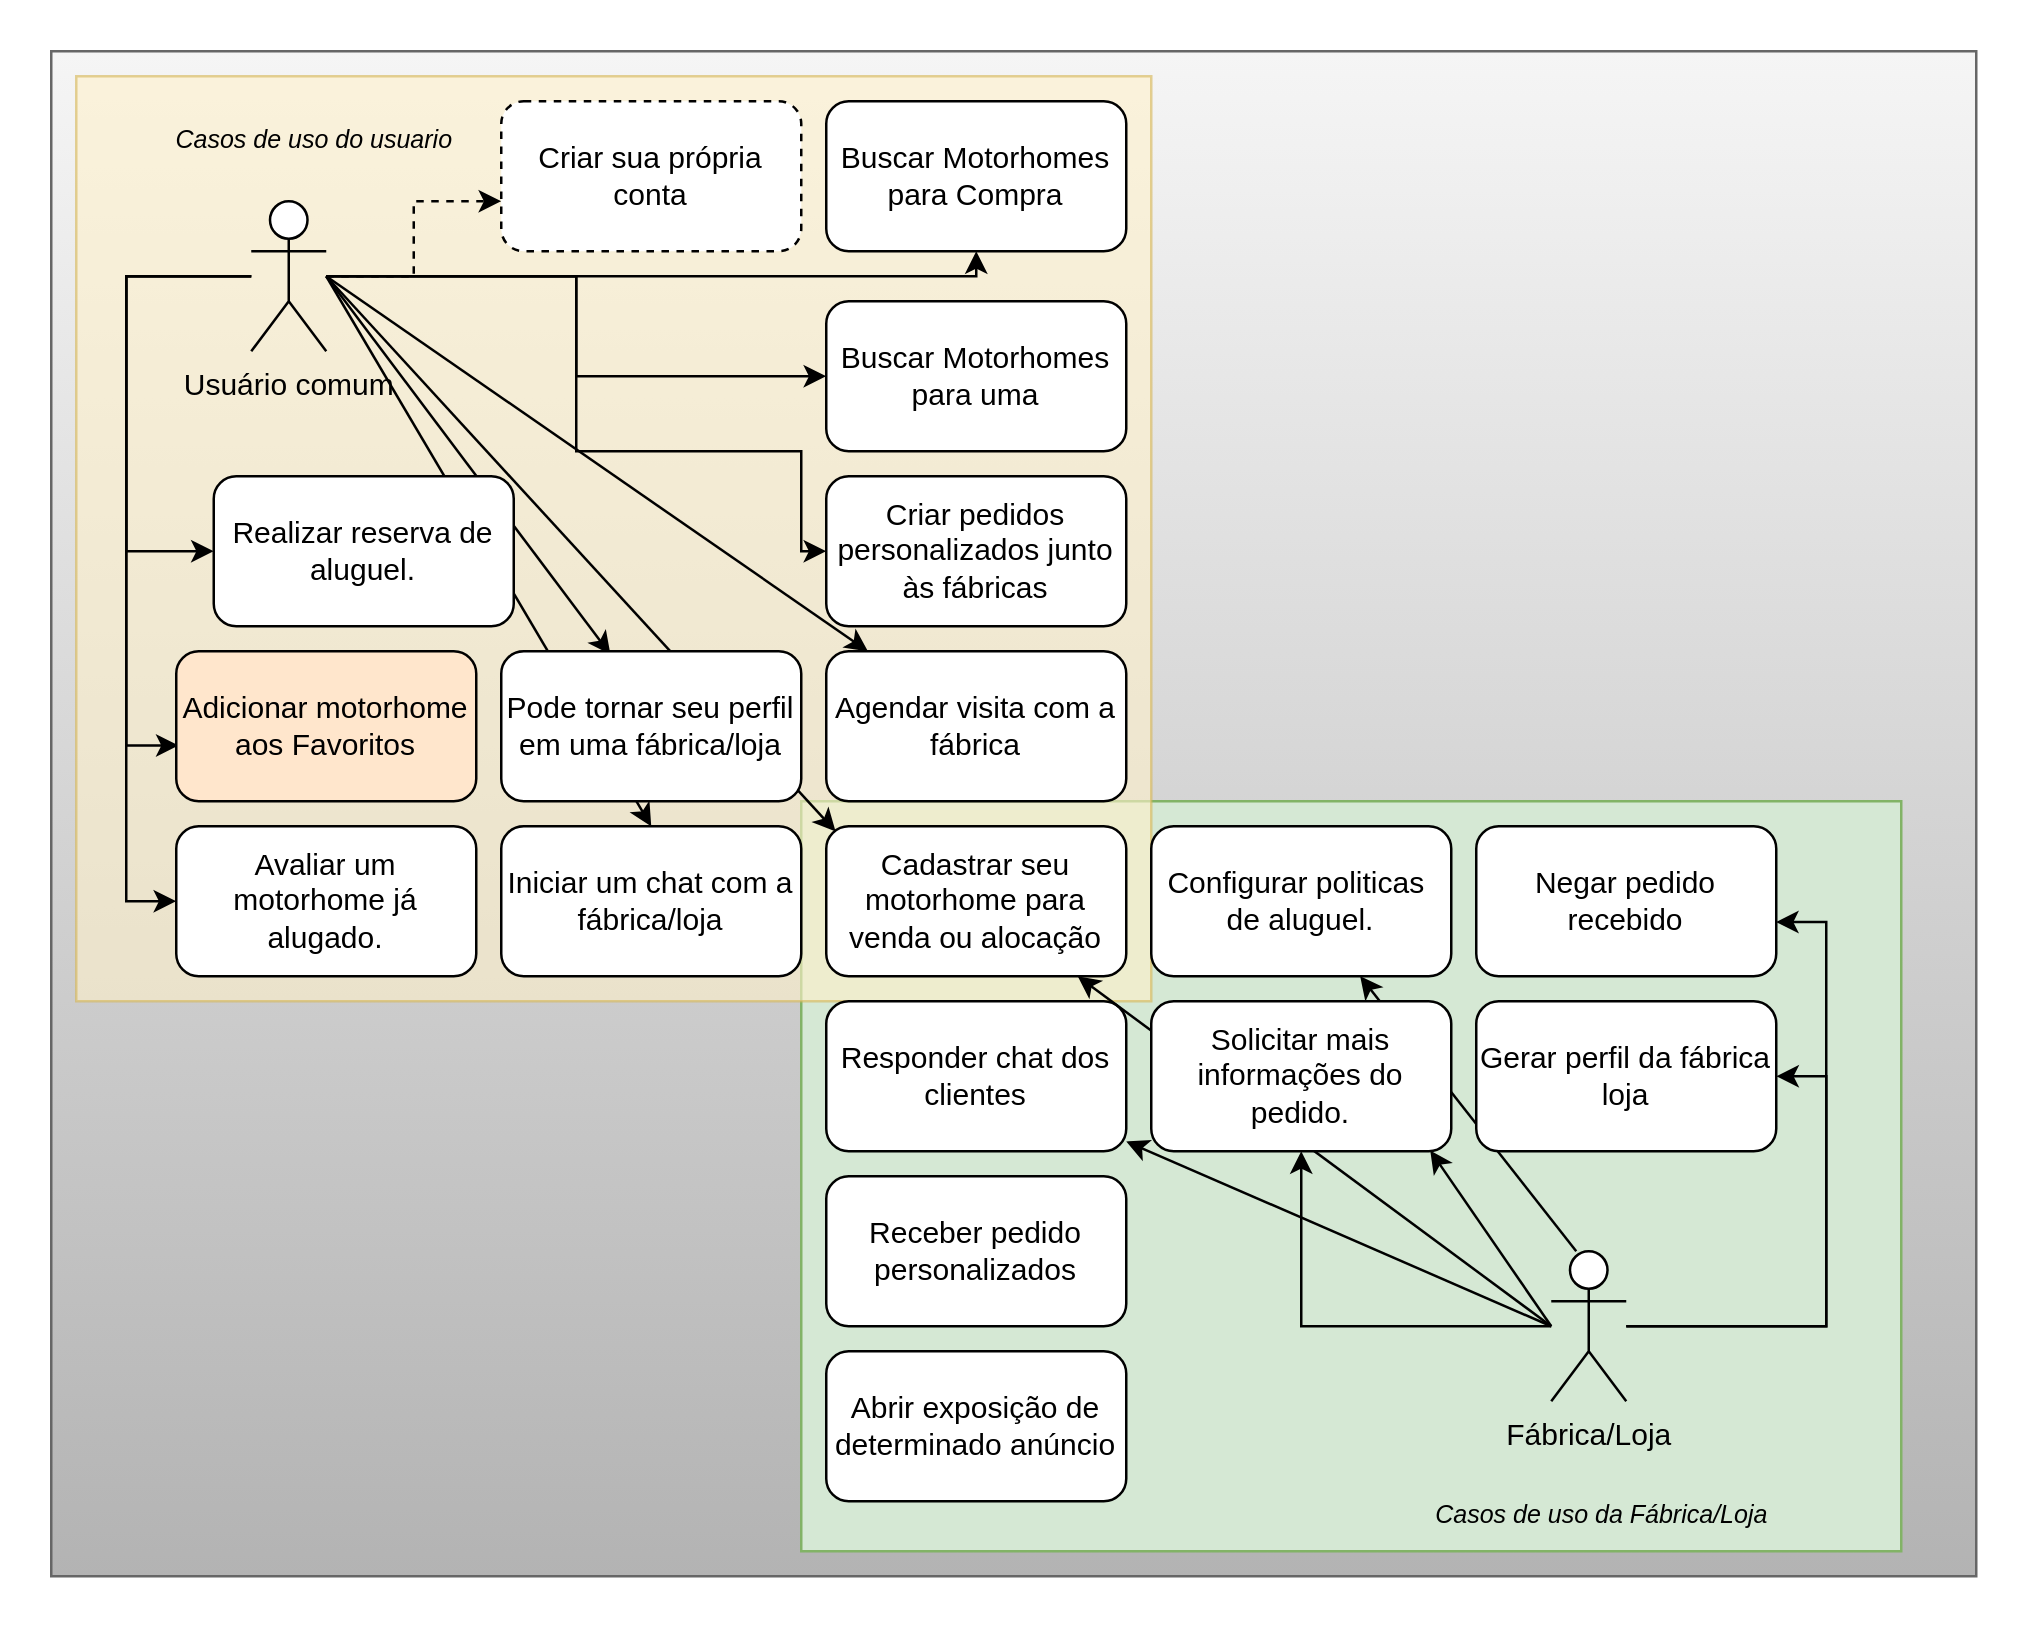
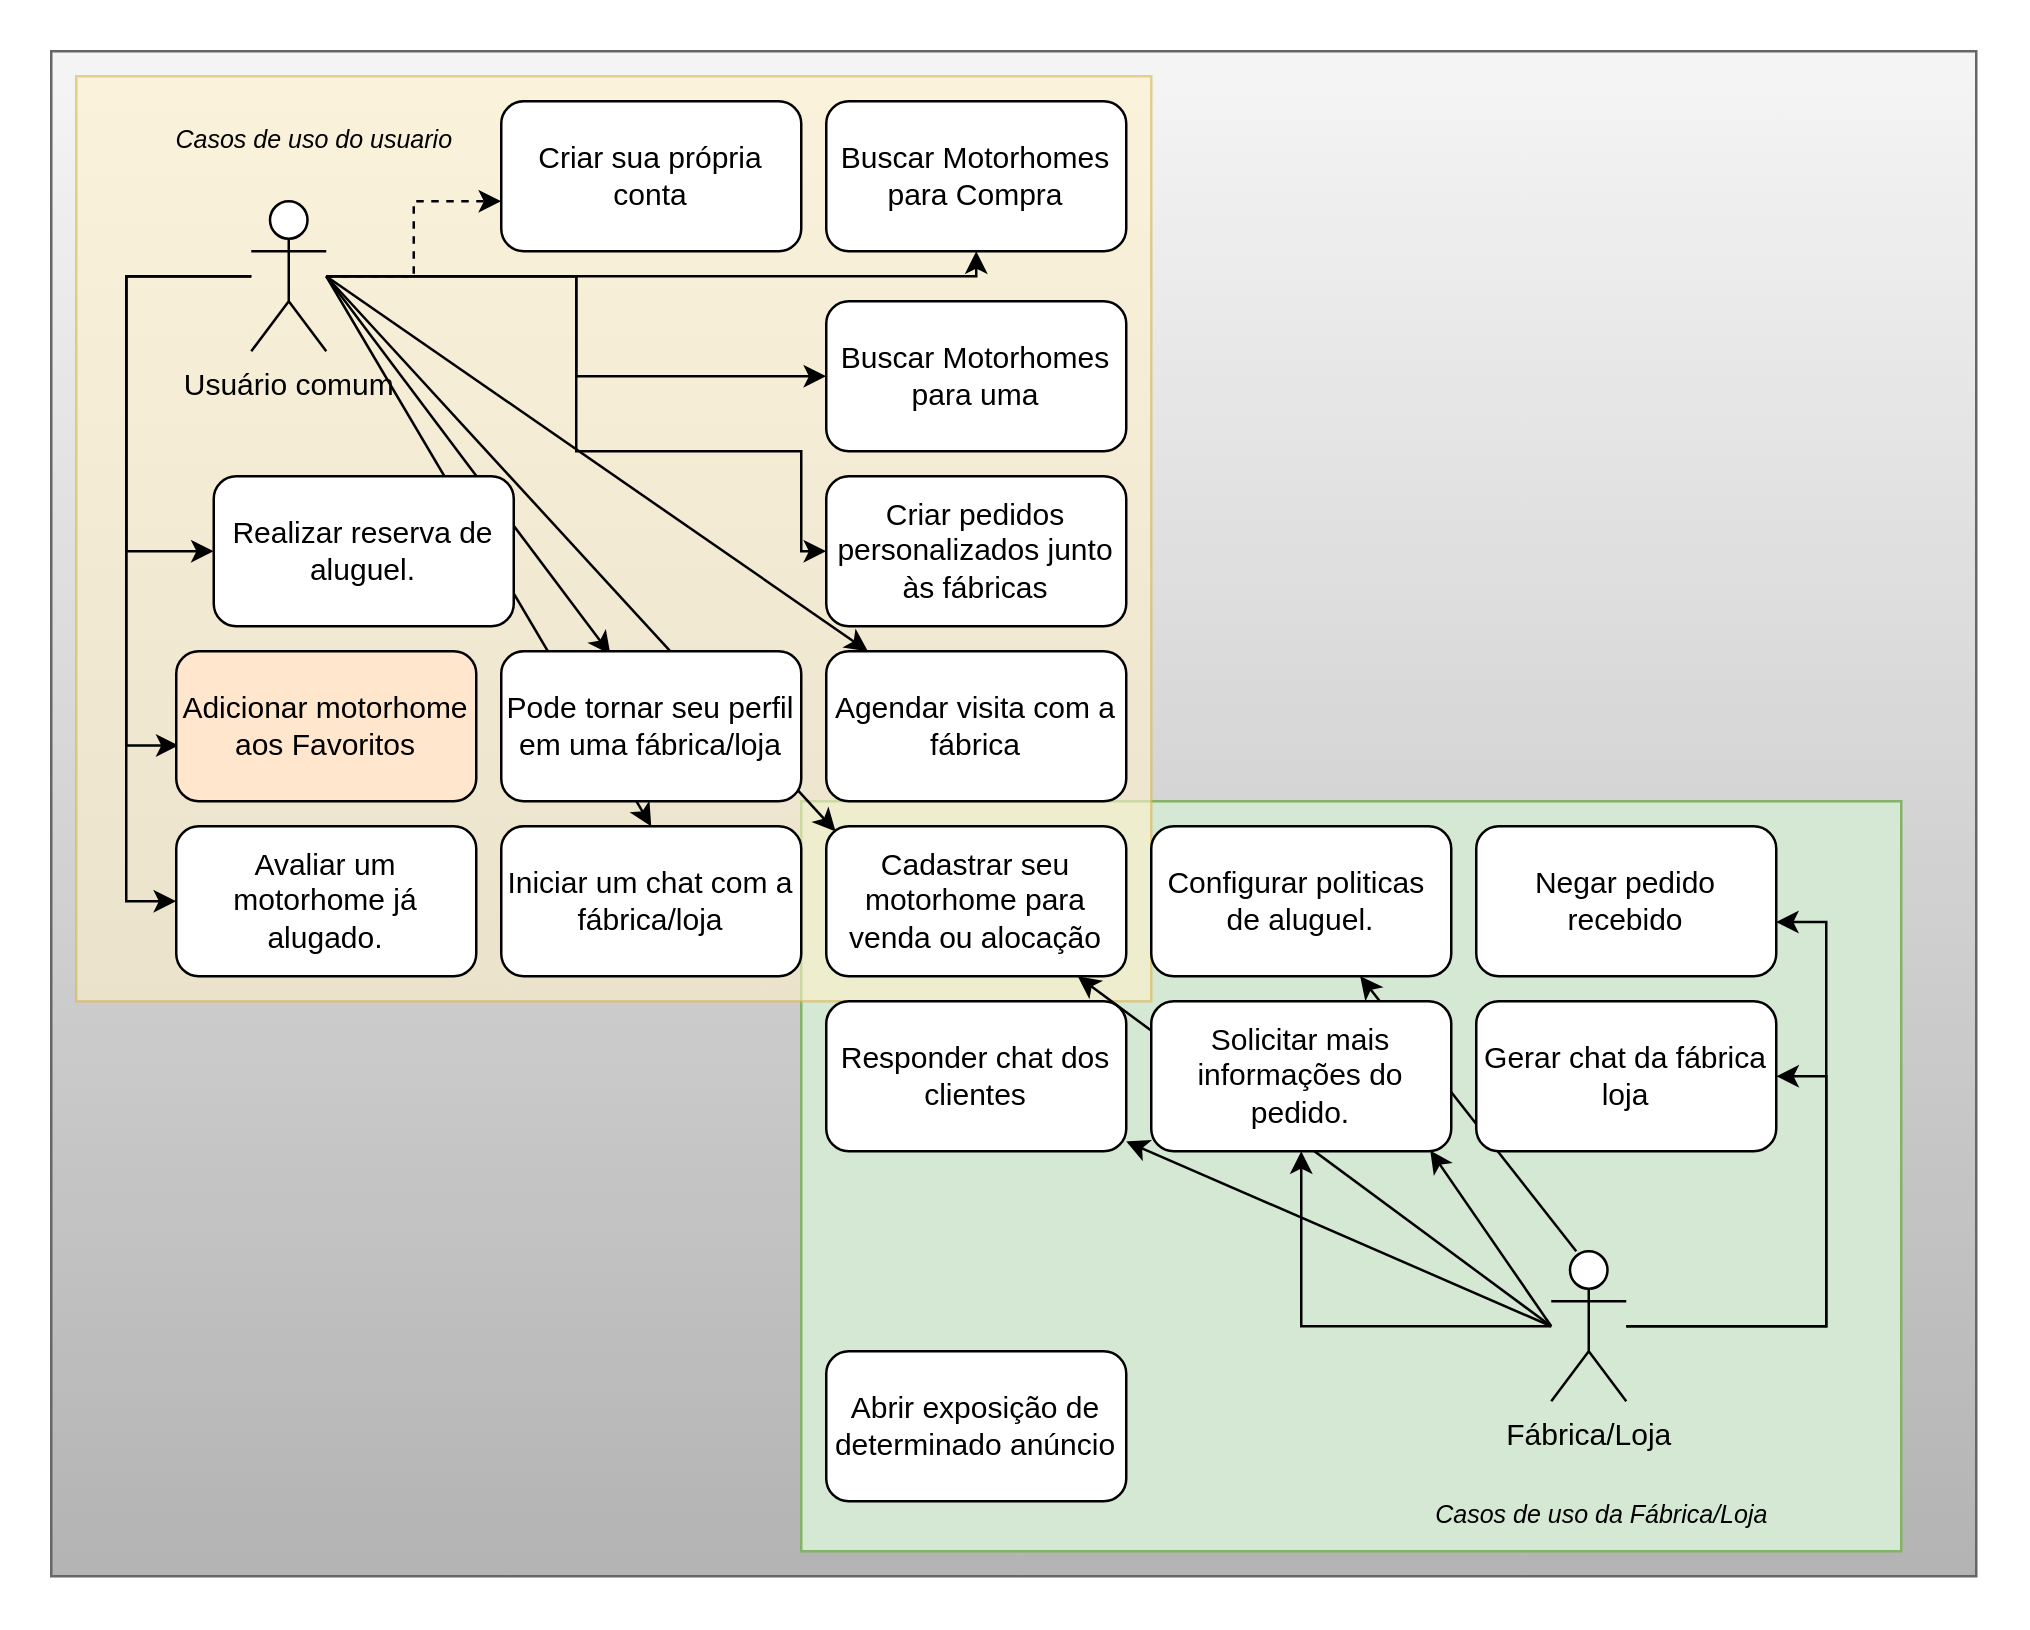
node "Criar sua própria conta": style dashed -> solid
node "Gerar perfil da fábrica loja": label "Gerar perfil da fábrica loja" -> "Gerar chat da fábrica loja"
node "Receber pedido personalizados": removed
